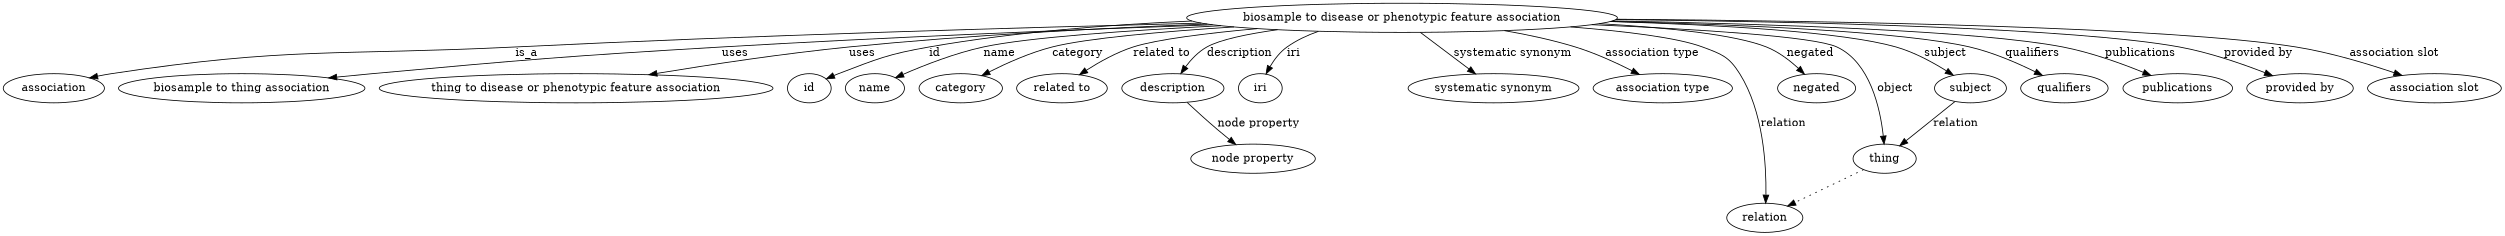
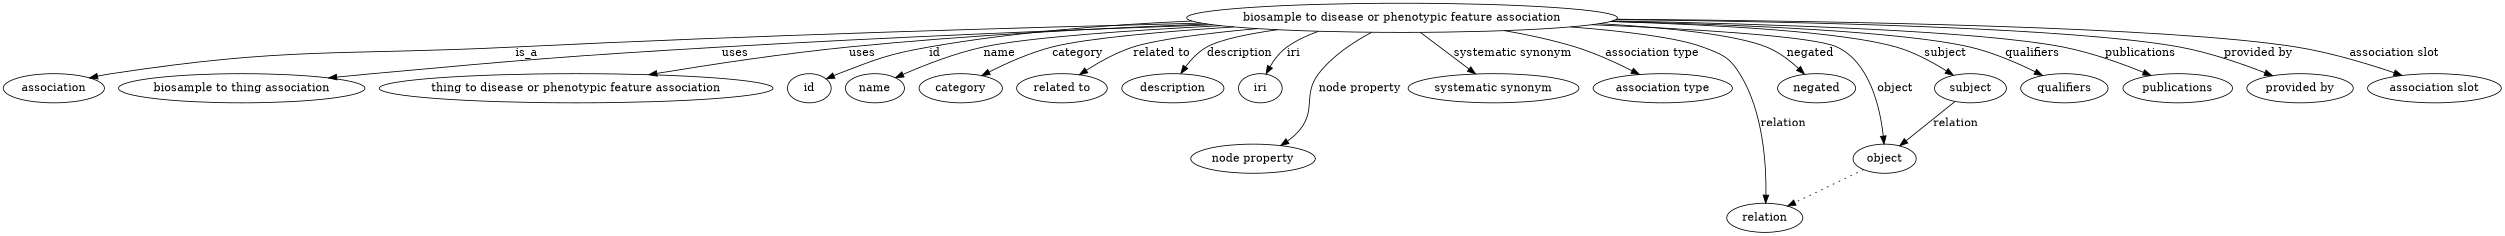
edge "description" -> "node property": now "biosample to disease or phenotypic feature association" -> "node property"
node "thing": label "thing" -> "object"
